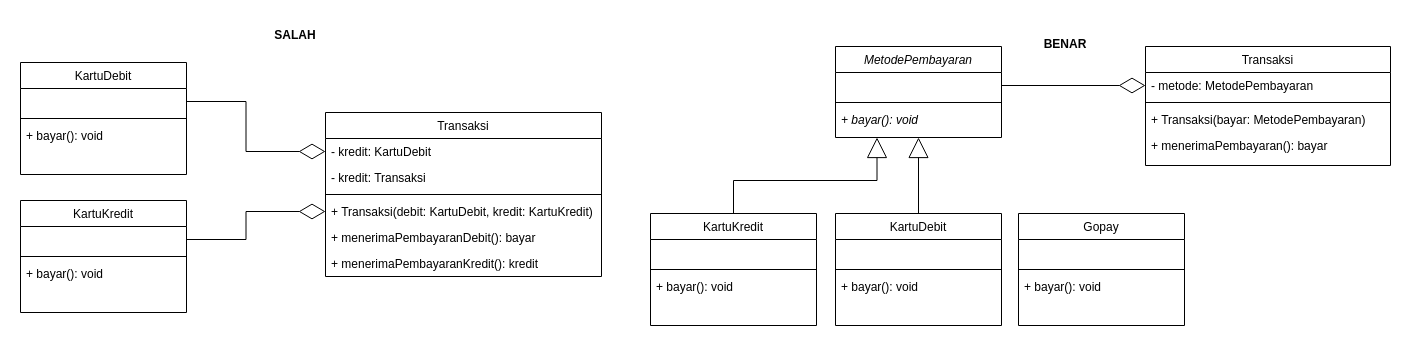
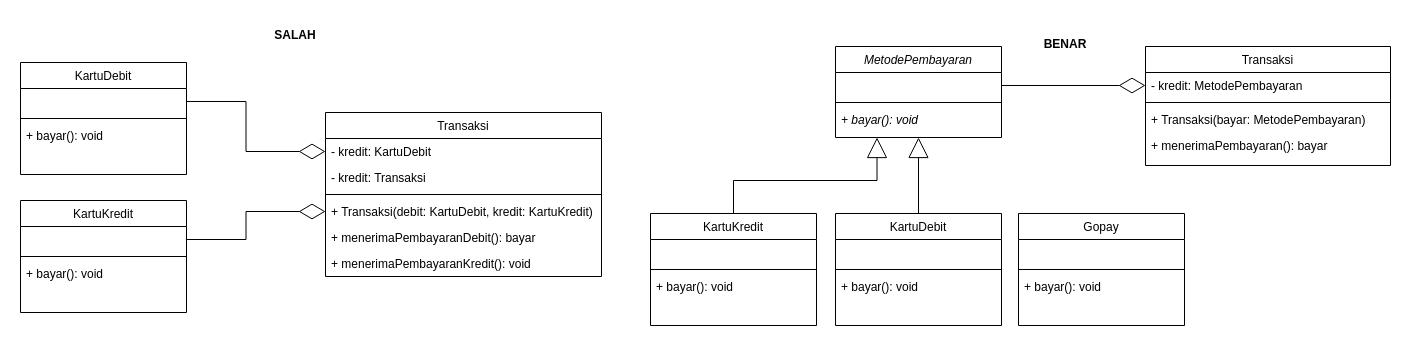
node "- metode: MetodePembayaran": label "- metode: MetodePembayaran" -> "- kredit: MetodePembayaran"
node "+ menerimaPembayaranKredit(): kredit": label "+ menerimaPembayaranKredit(): kredit" -> "+ menerimaPembayaranKredit(): void"
